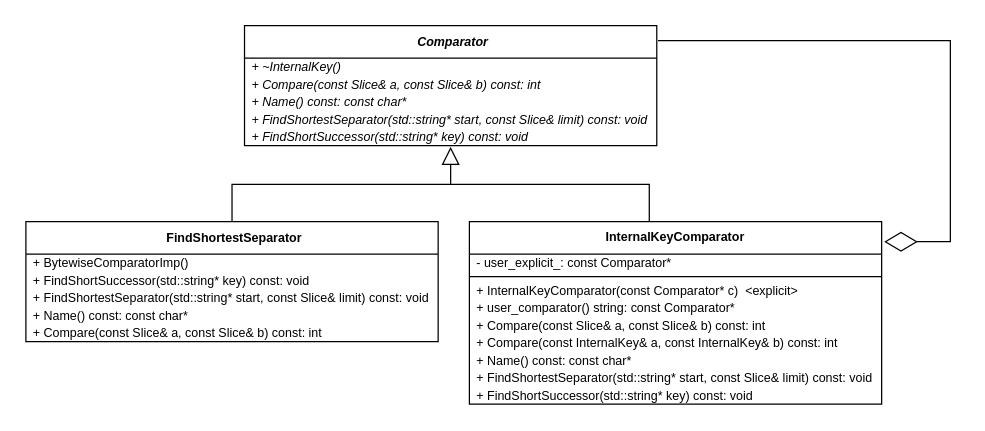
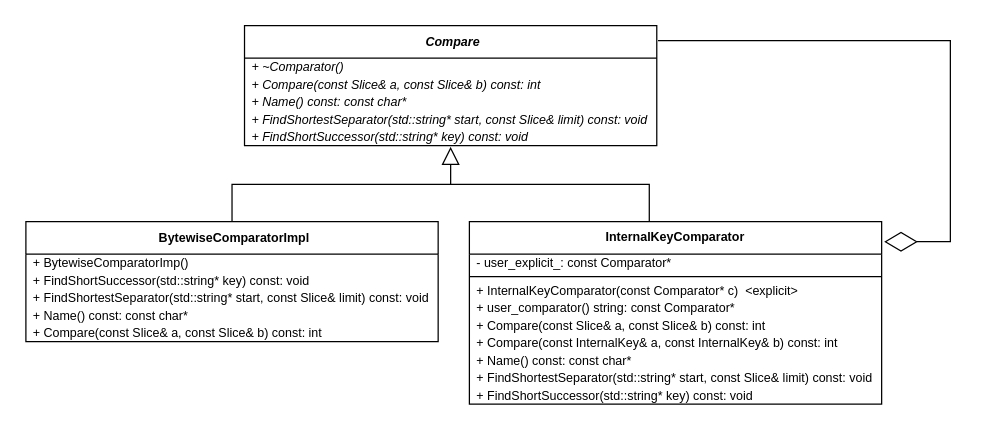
node "Comparator": label "Comparator" -> "Compare"
node "+ ~InternalKey()": label "+ ~InternalKey()" -> "+ ~Comparator()"
node "FindShortestSeparator": label "FindShortestSeparator" -> "BytewiseComparatorImpl"
